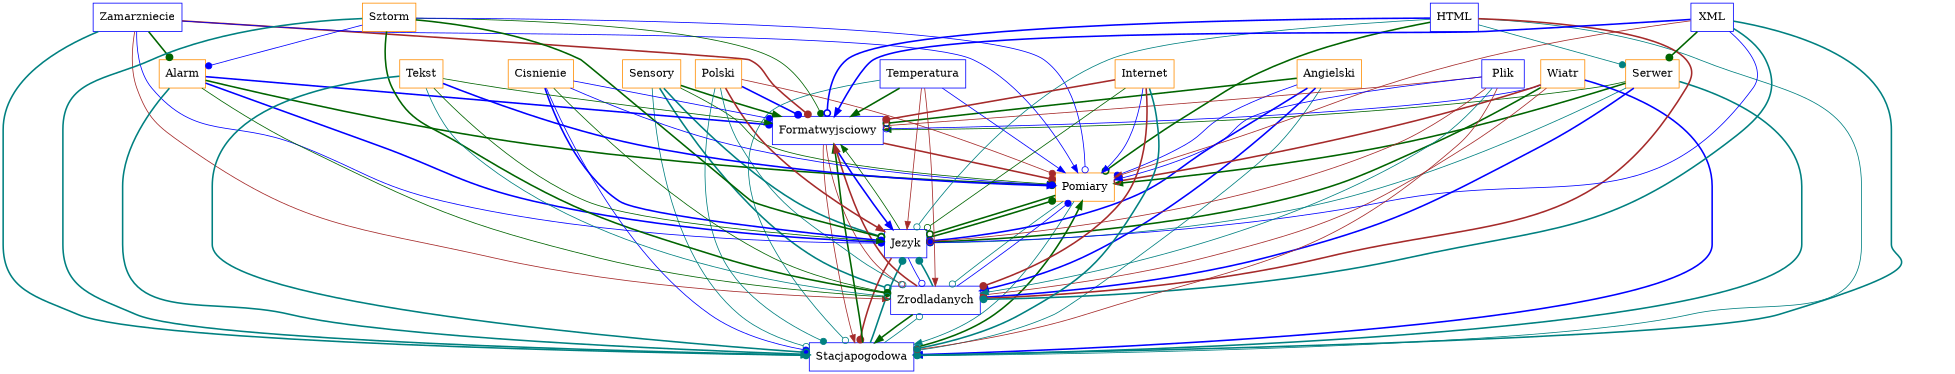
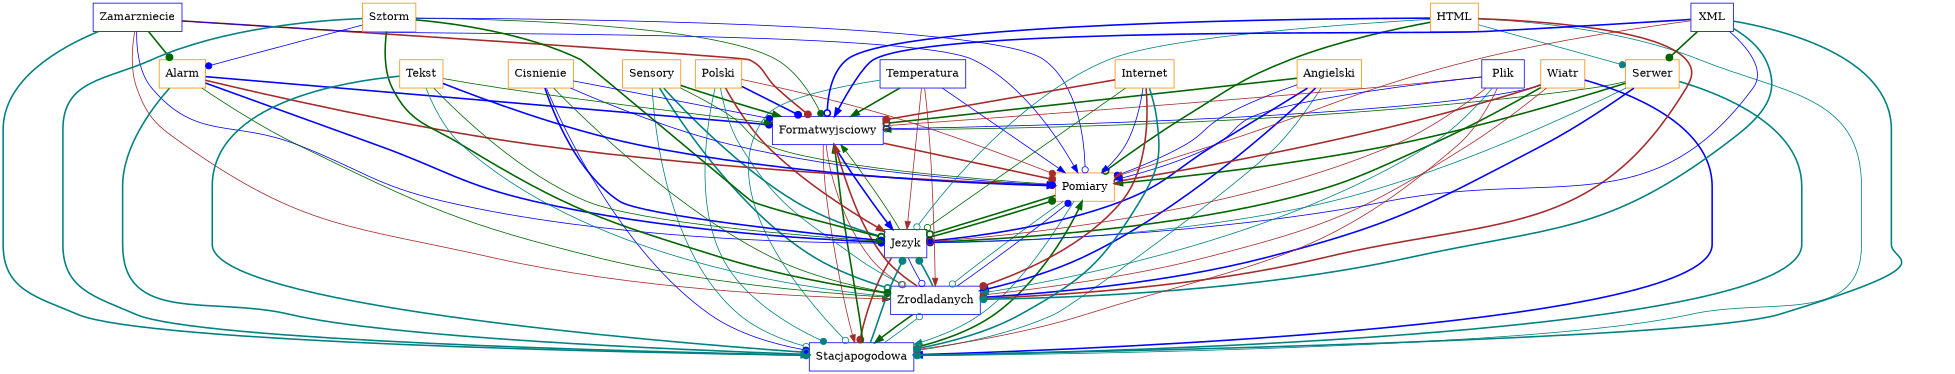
node "HTML": color blue -> darkorange
edge "Alarm" -> "Pomiary": color darkgreen -> brown
